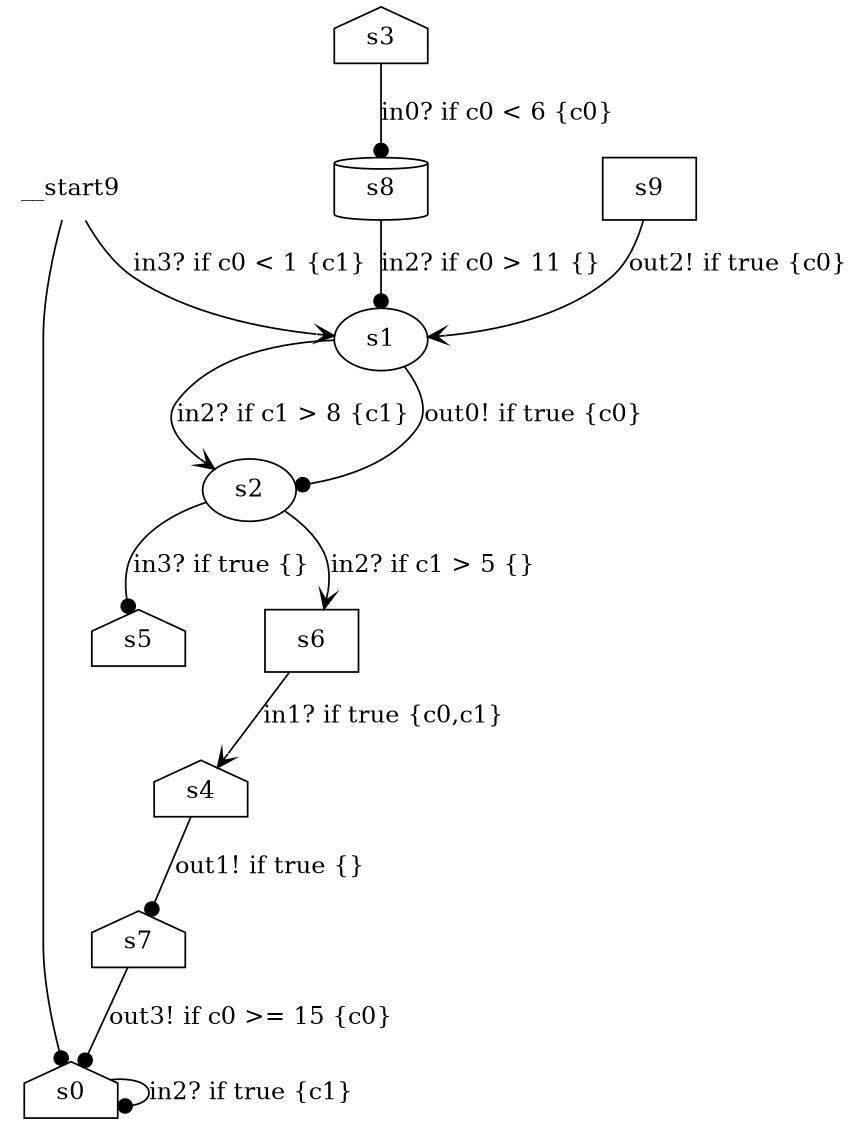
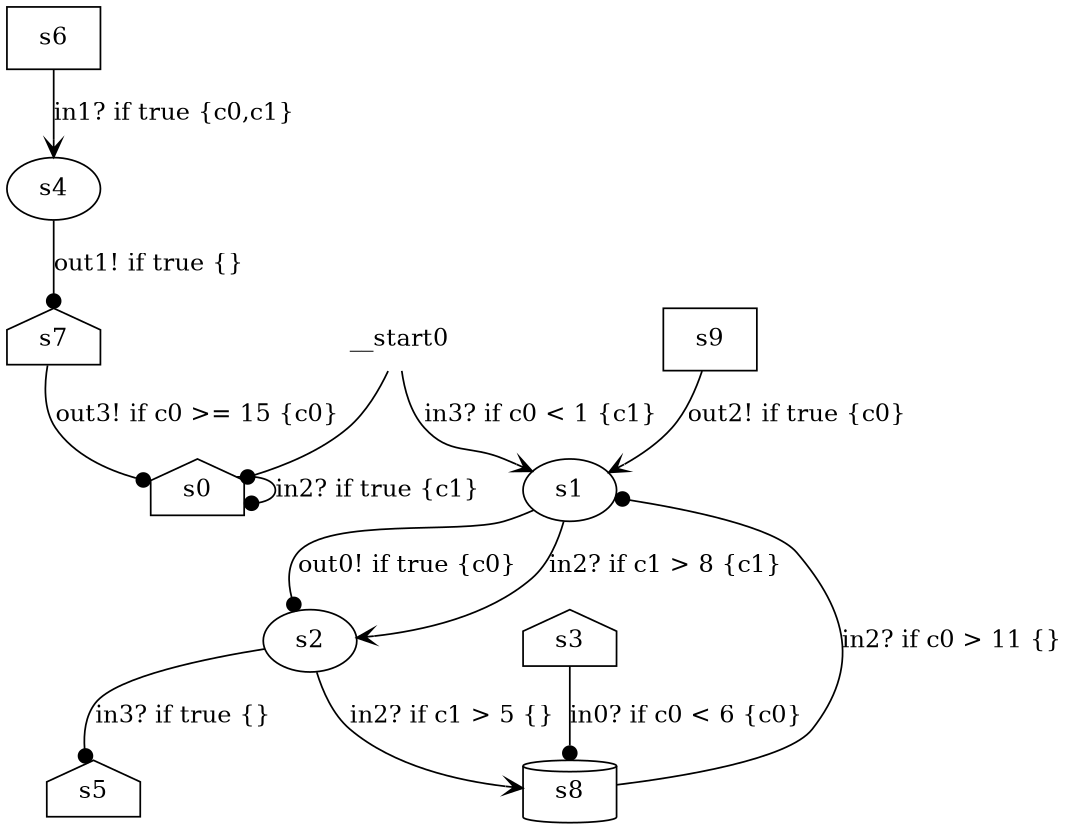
node "__start9": label "__start9" -> "__start0"
edge "s2" -> "s6": now "s2" -> "s8"
node "s4": shape house -> ellipse
